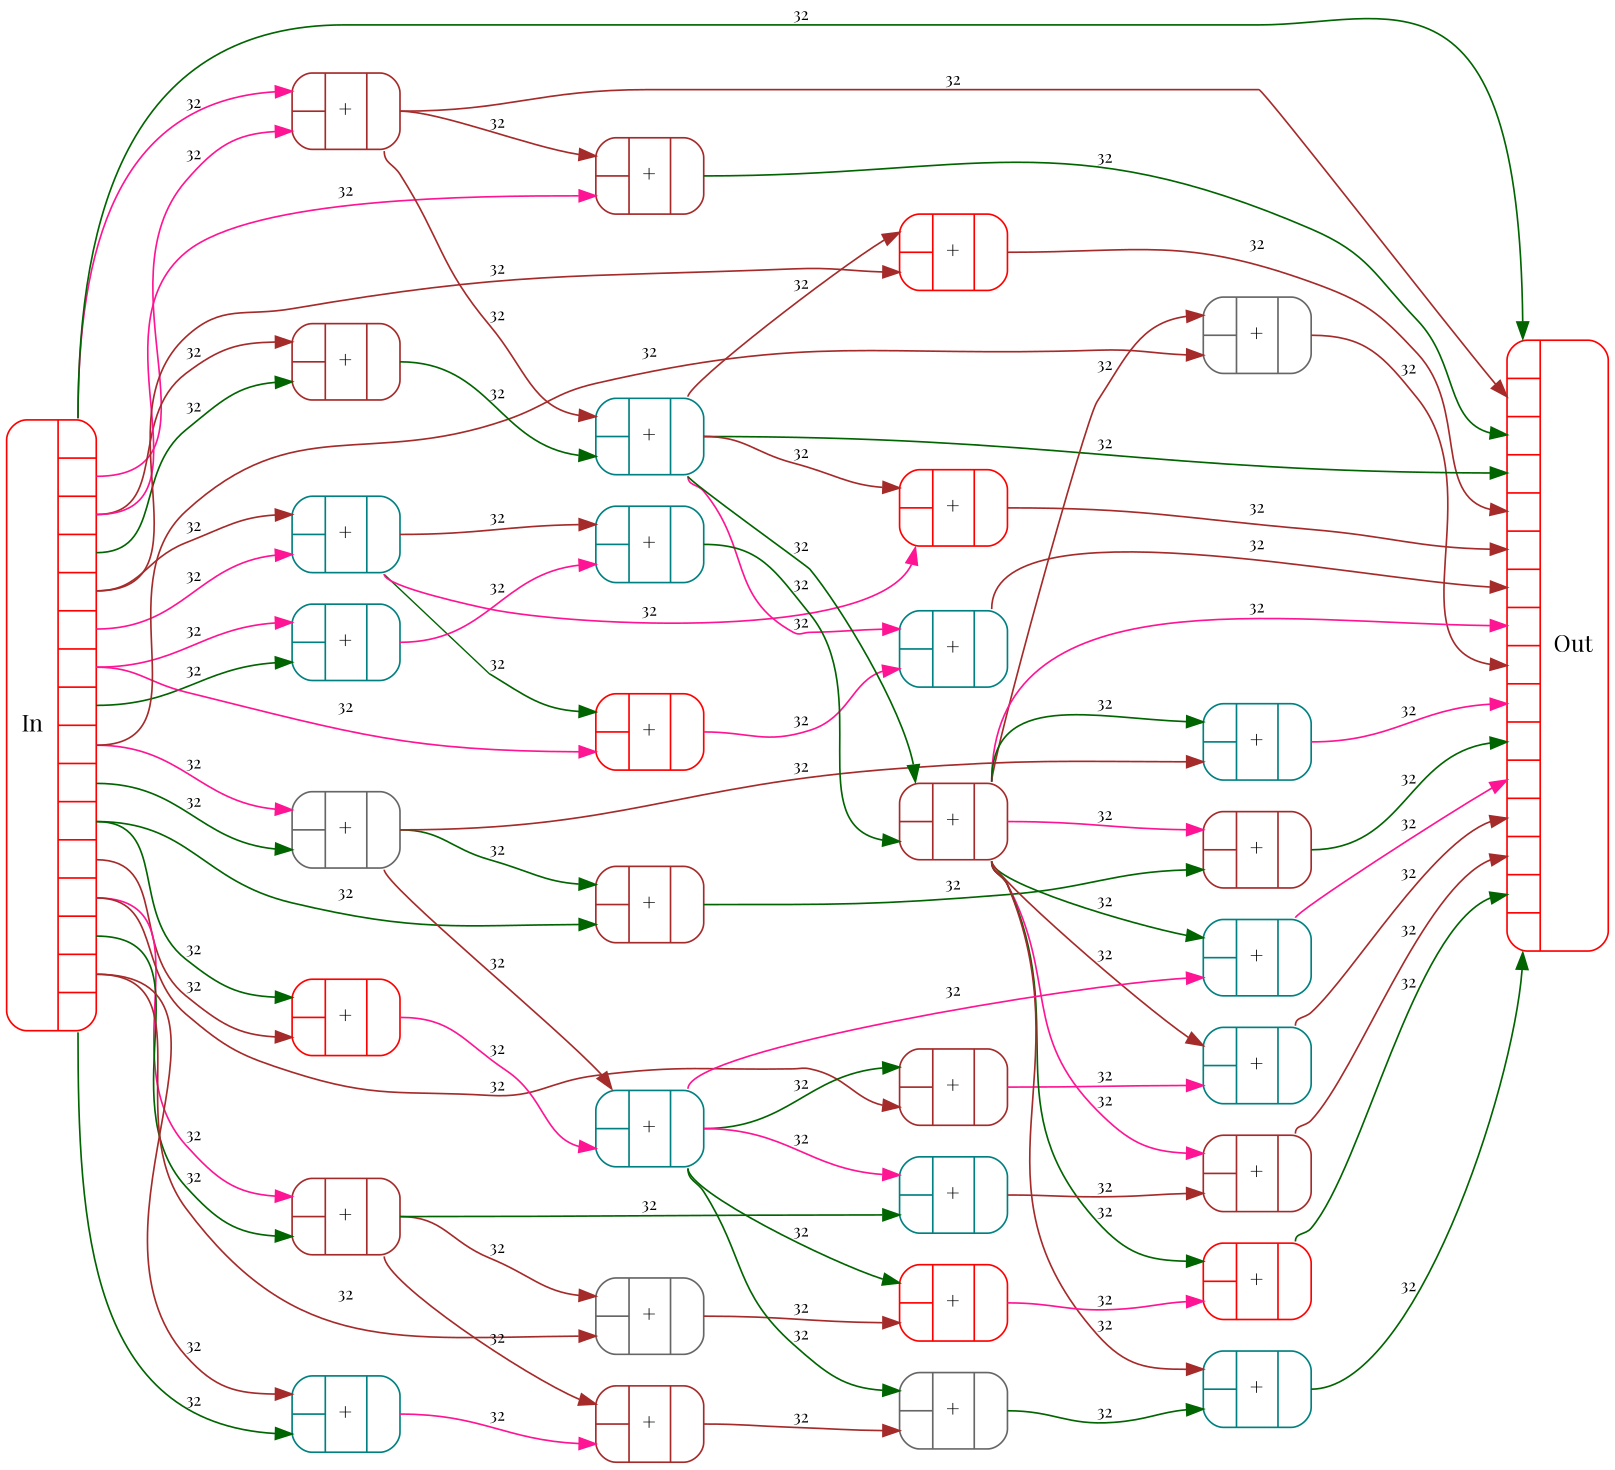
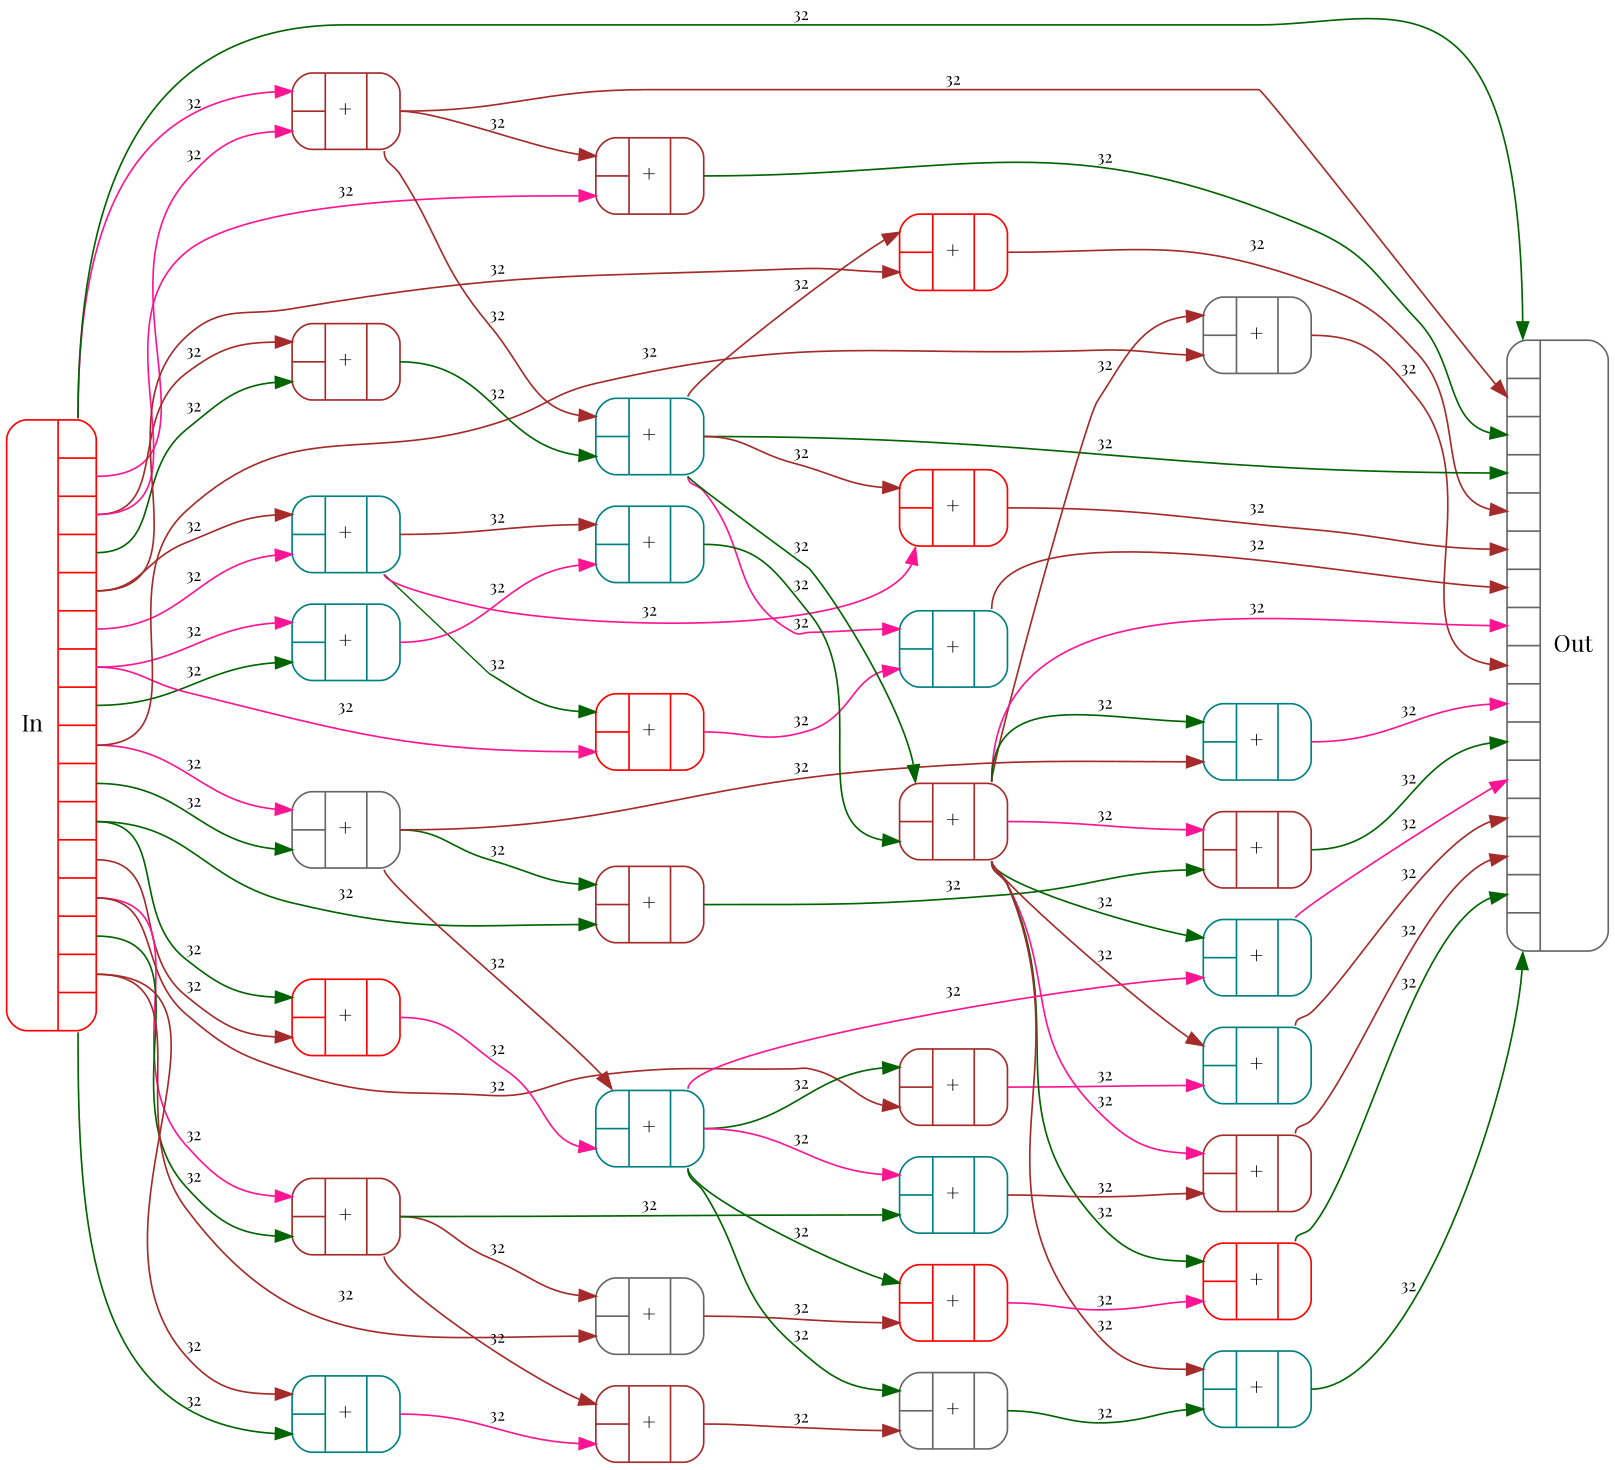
node "Out": color red -> gray40
